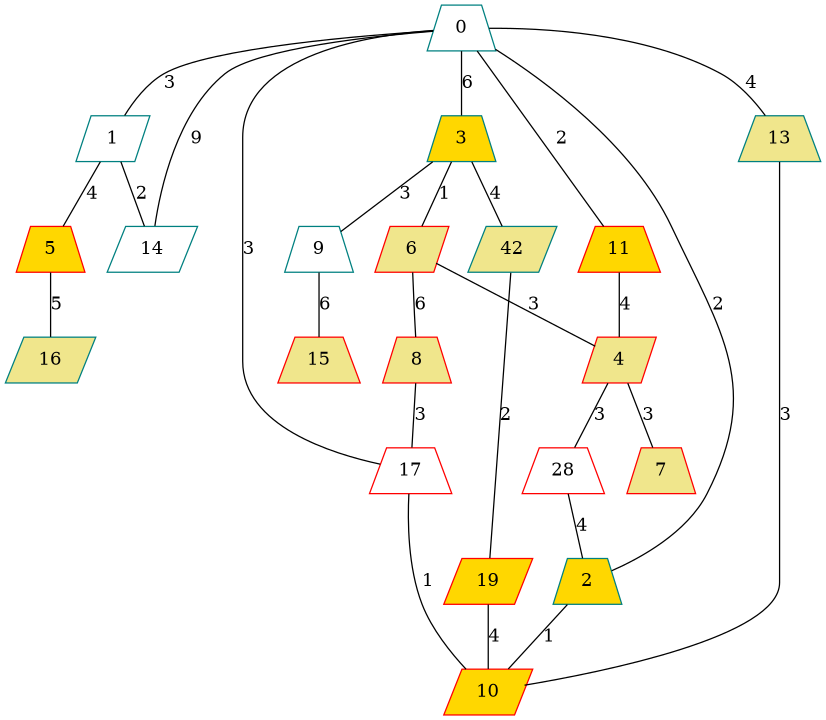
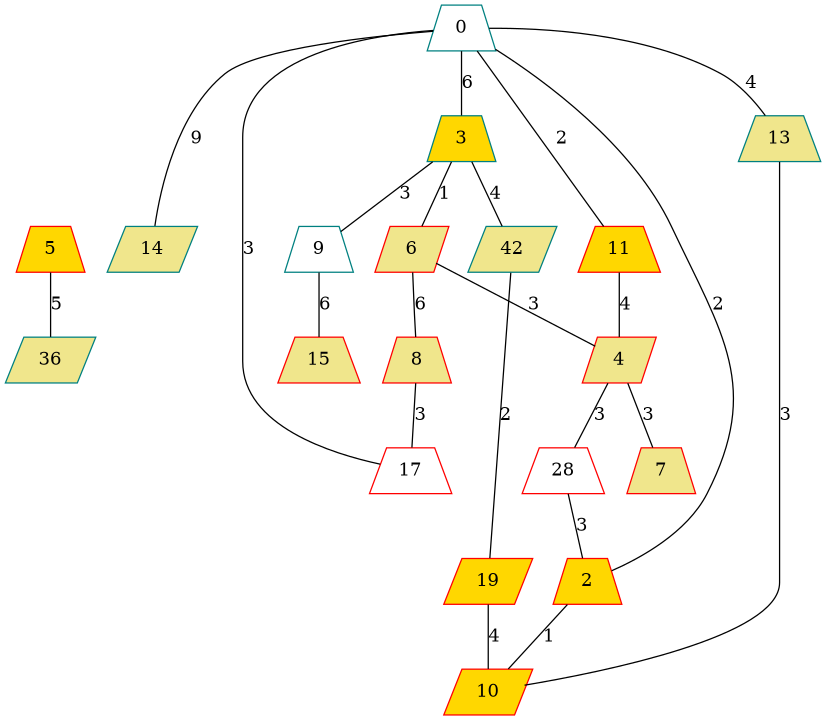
node "1": removed
node "14": fillcolor white -> khaki
node "16": label "16" -> "36"
edge "28" -- "2": label "4" -> "3"
node "2": color teal -> red
edge "17" -- "10": removed, label "1"
